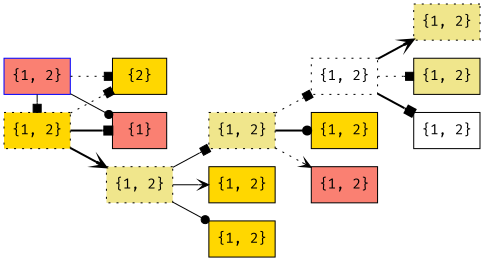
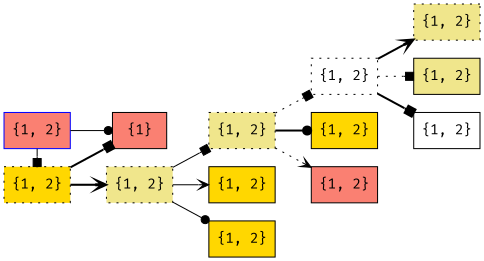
node "{2}": removed
